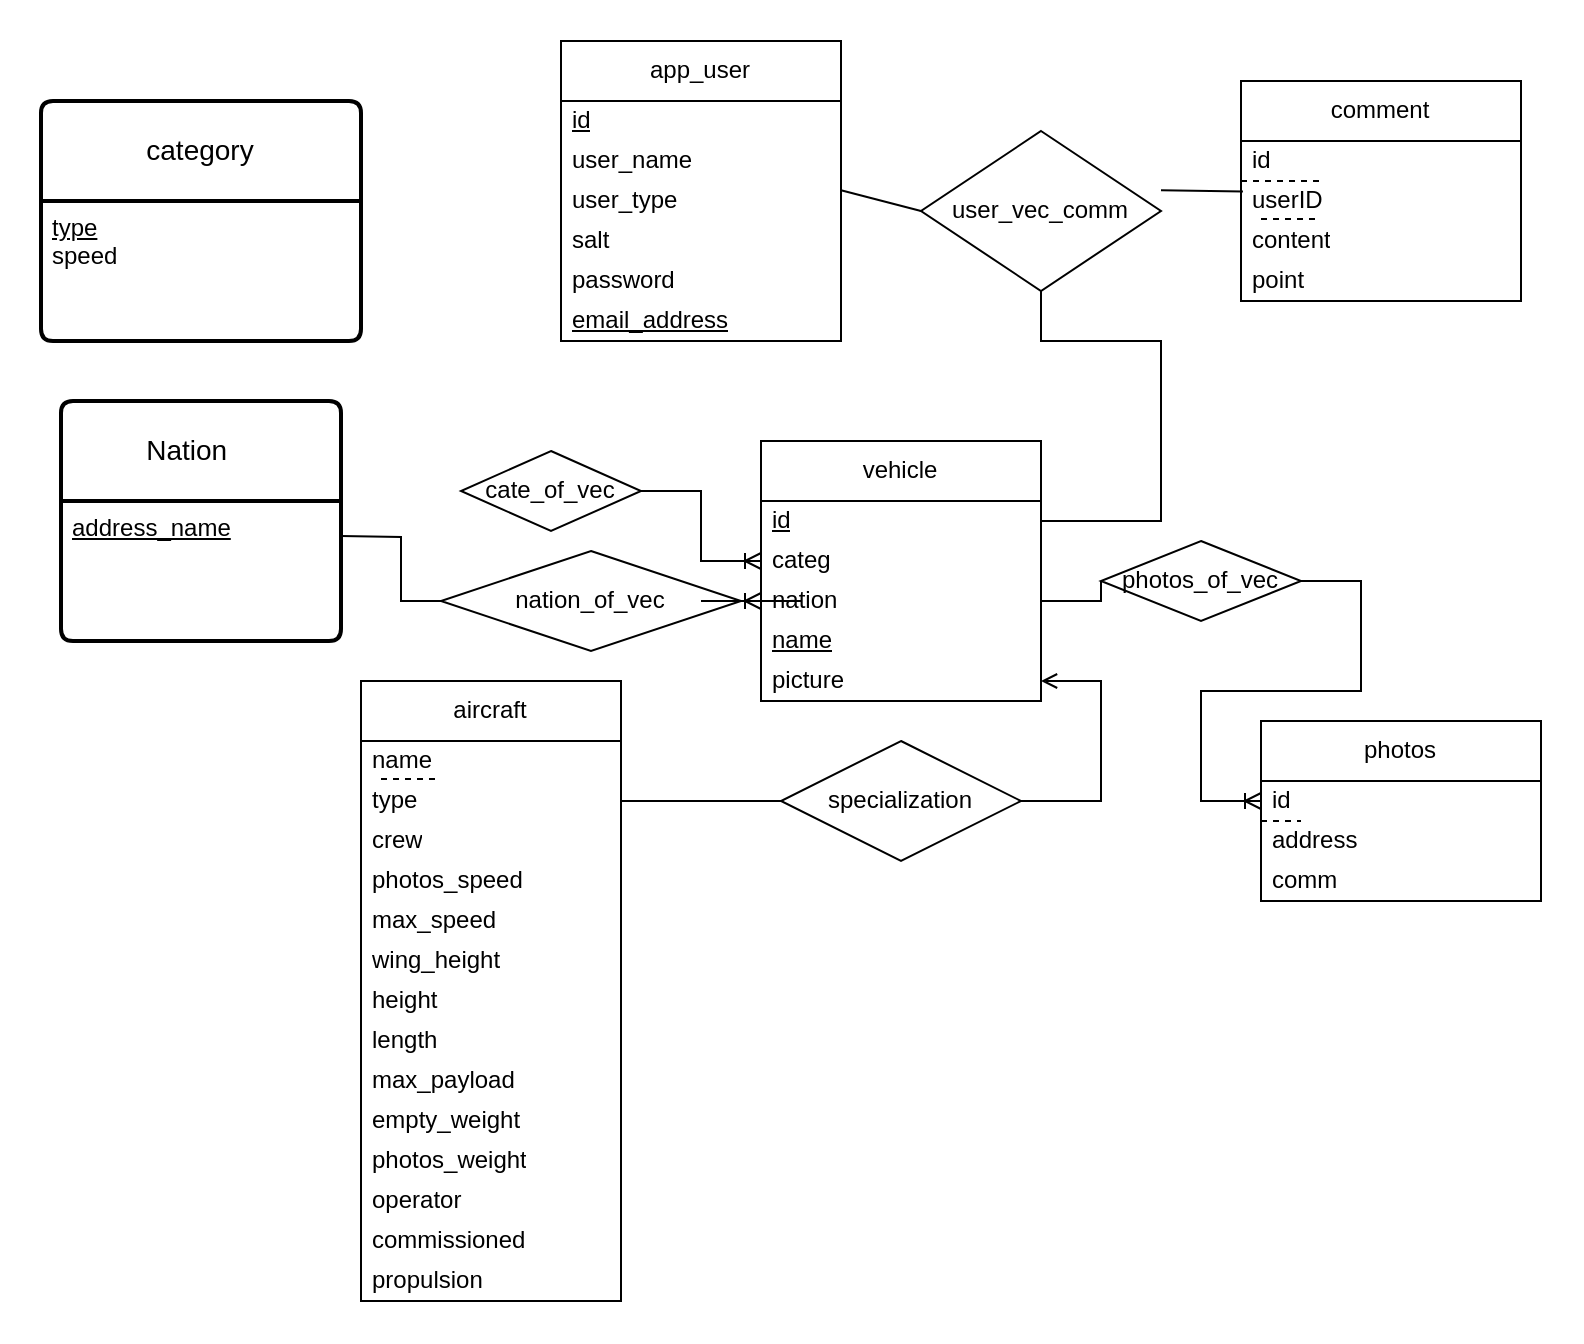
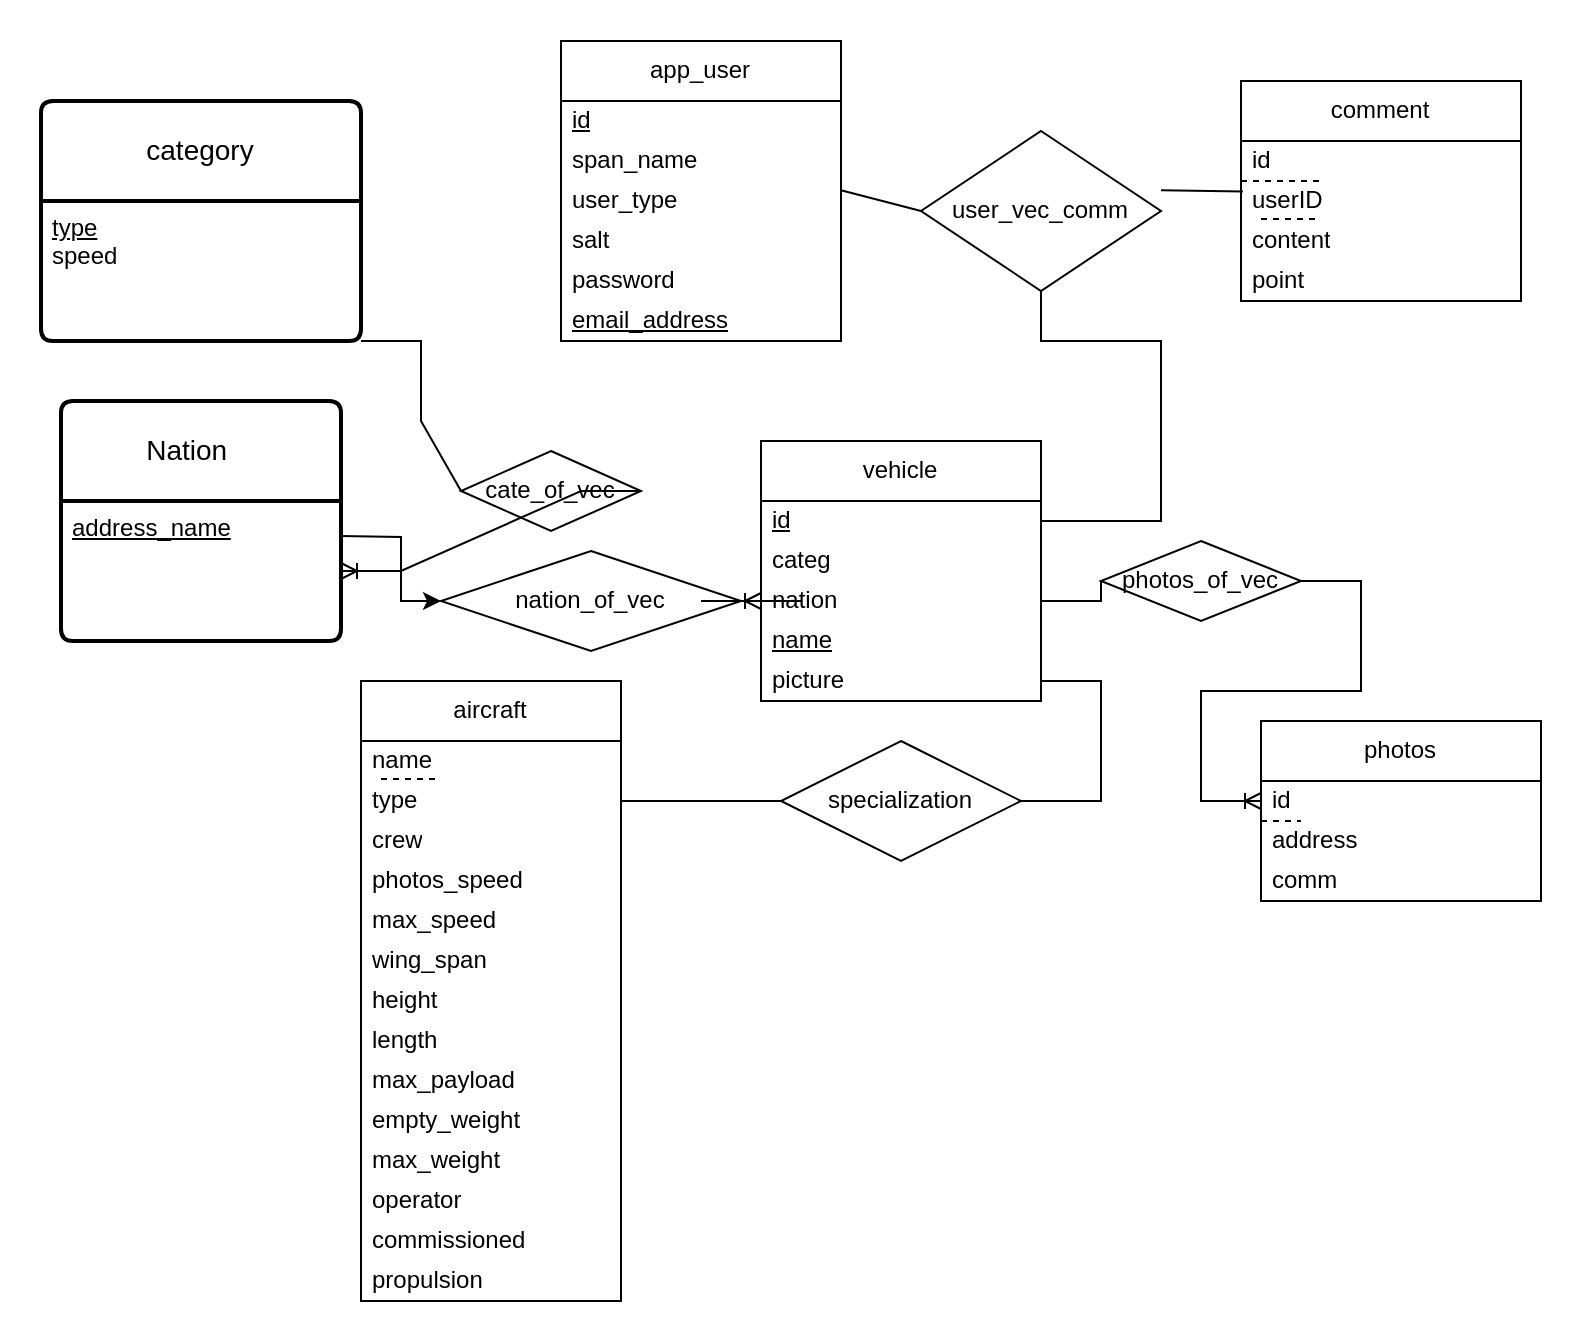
node "user_name": label "user_name" -> "span_name"
edge "type speed" -- "cate_of_vec": added
edge "cate_of_vec" -> "categ": now "cate_of_vec" -> "address_name"
edge "address_name" -- "nation_of_vec": arrowhead none -> classic
edge "specialization" -> "picture": arrowhead open -> none
node "wing_height": label "wing_height" -> "wing_span"
node "photos_weight": label "photos_weight" -> "max_weight"
